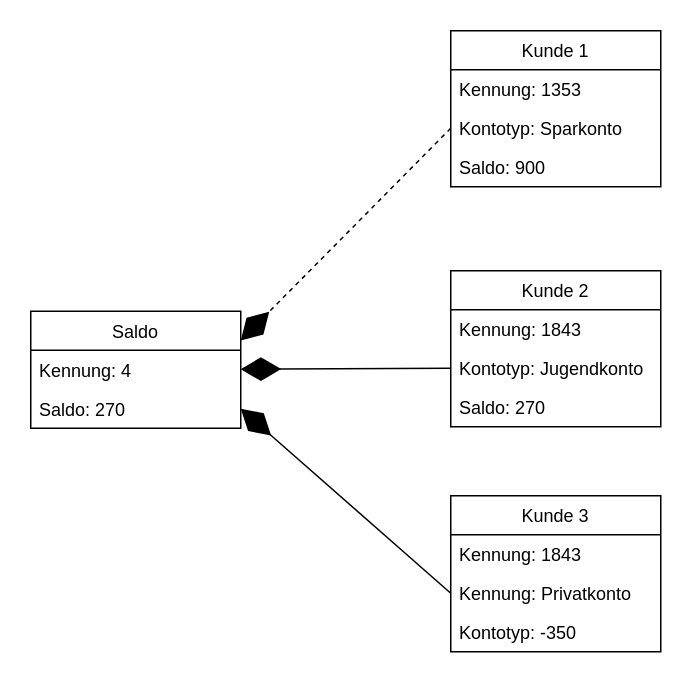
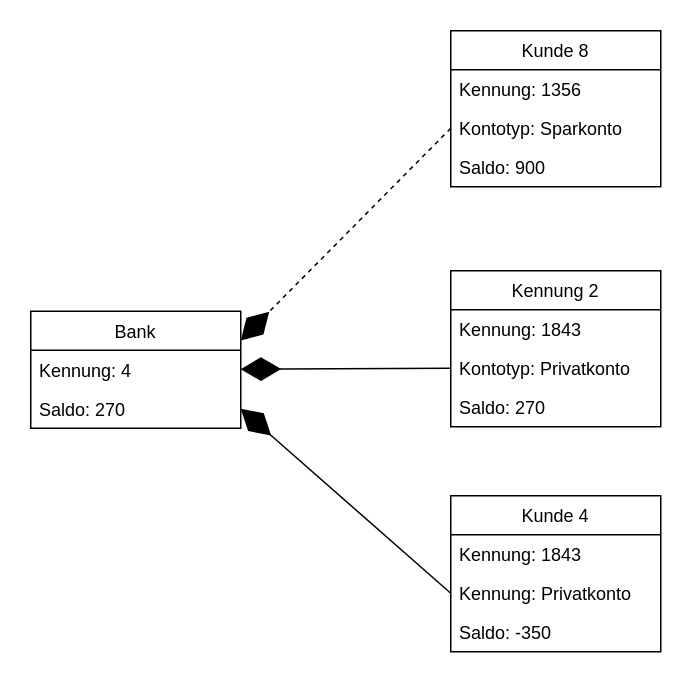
node "Kunde 1": label "Kunde 1" -> "Kunde 8"
node "Kennung: 1353": label "Kennung: 1353" -> "Kennung: 1356"
node "Kunde 2": label "Kunde 2" -> "Kennung 2"
node "Saldo": label "Saldo" -> "Bank"
node "Kontotyp: Jugendkonto": label "Kontotyp: Jugendkonto" -> "Kontotyp: Privatkonto"
node "Kunde 3": label "Kunde 3" -> "Kunde 4"
node "Kontotyp: -350": label "Kontotyp: -350" -> "Saldo: -350"
